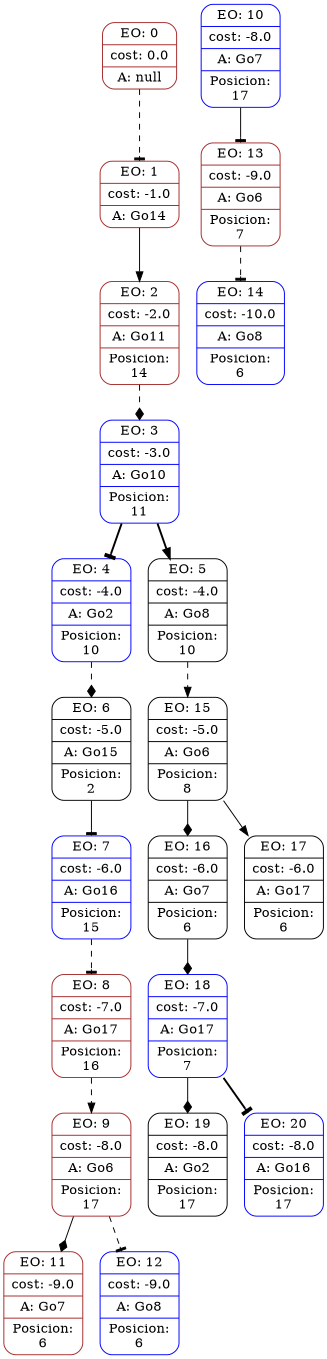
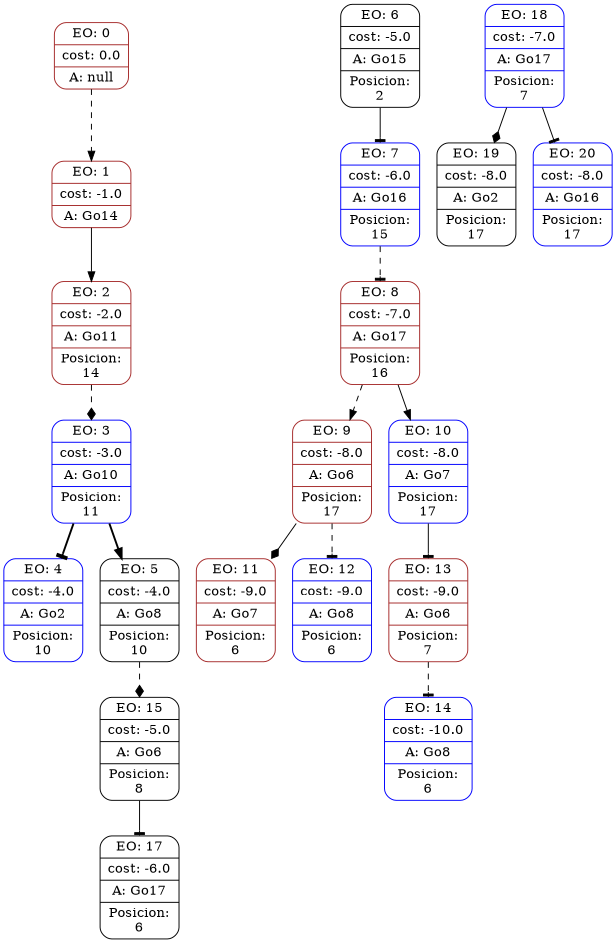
edge "EO: 0" -> "EO: 1": arrowhead tee -> normal
edge "EO: 8" -> "EO: 10": added
edge "EO: 4" -> "EO: 6": removed
edge "EO: 5" -> "EO: 15": arrowhead normal -> diamond
edge "EO: 15" -> "EO: 17": arrowhead normal -> tee
node "EO: 16": removed
edge "EO: 18" -> "EO: 20": style bold -> solid
